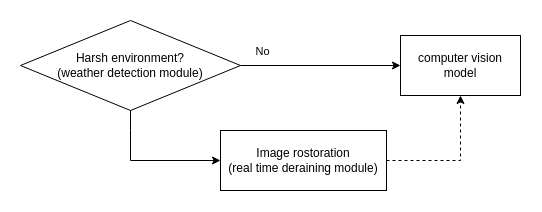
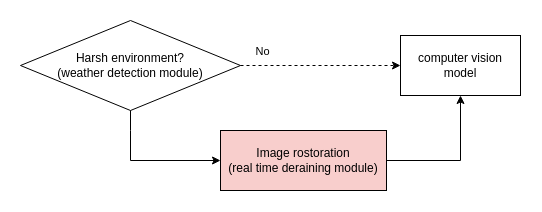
edge "Harsh environment? (weather detection module)" -> "computer vision model": style solid -> dashed
node "Image rostoration (real time deraining module)": fillcolor #ffffff -> #f8cecc
edge "Image rostoration (real time deraining module)" -> "computer vision model": style dashed -> solid
